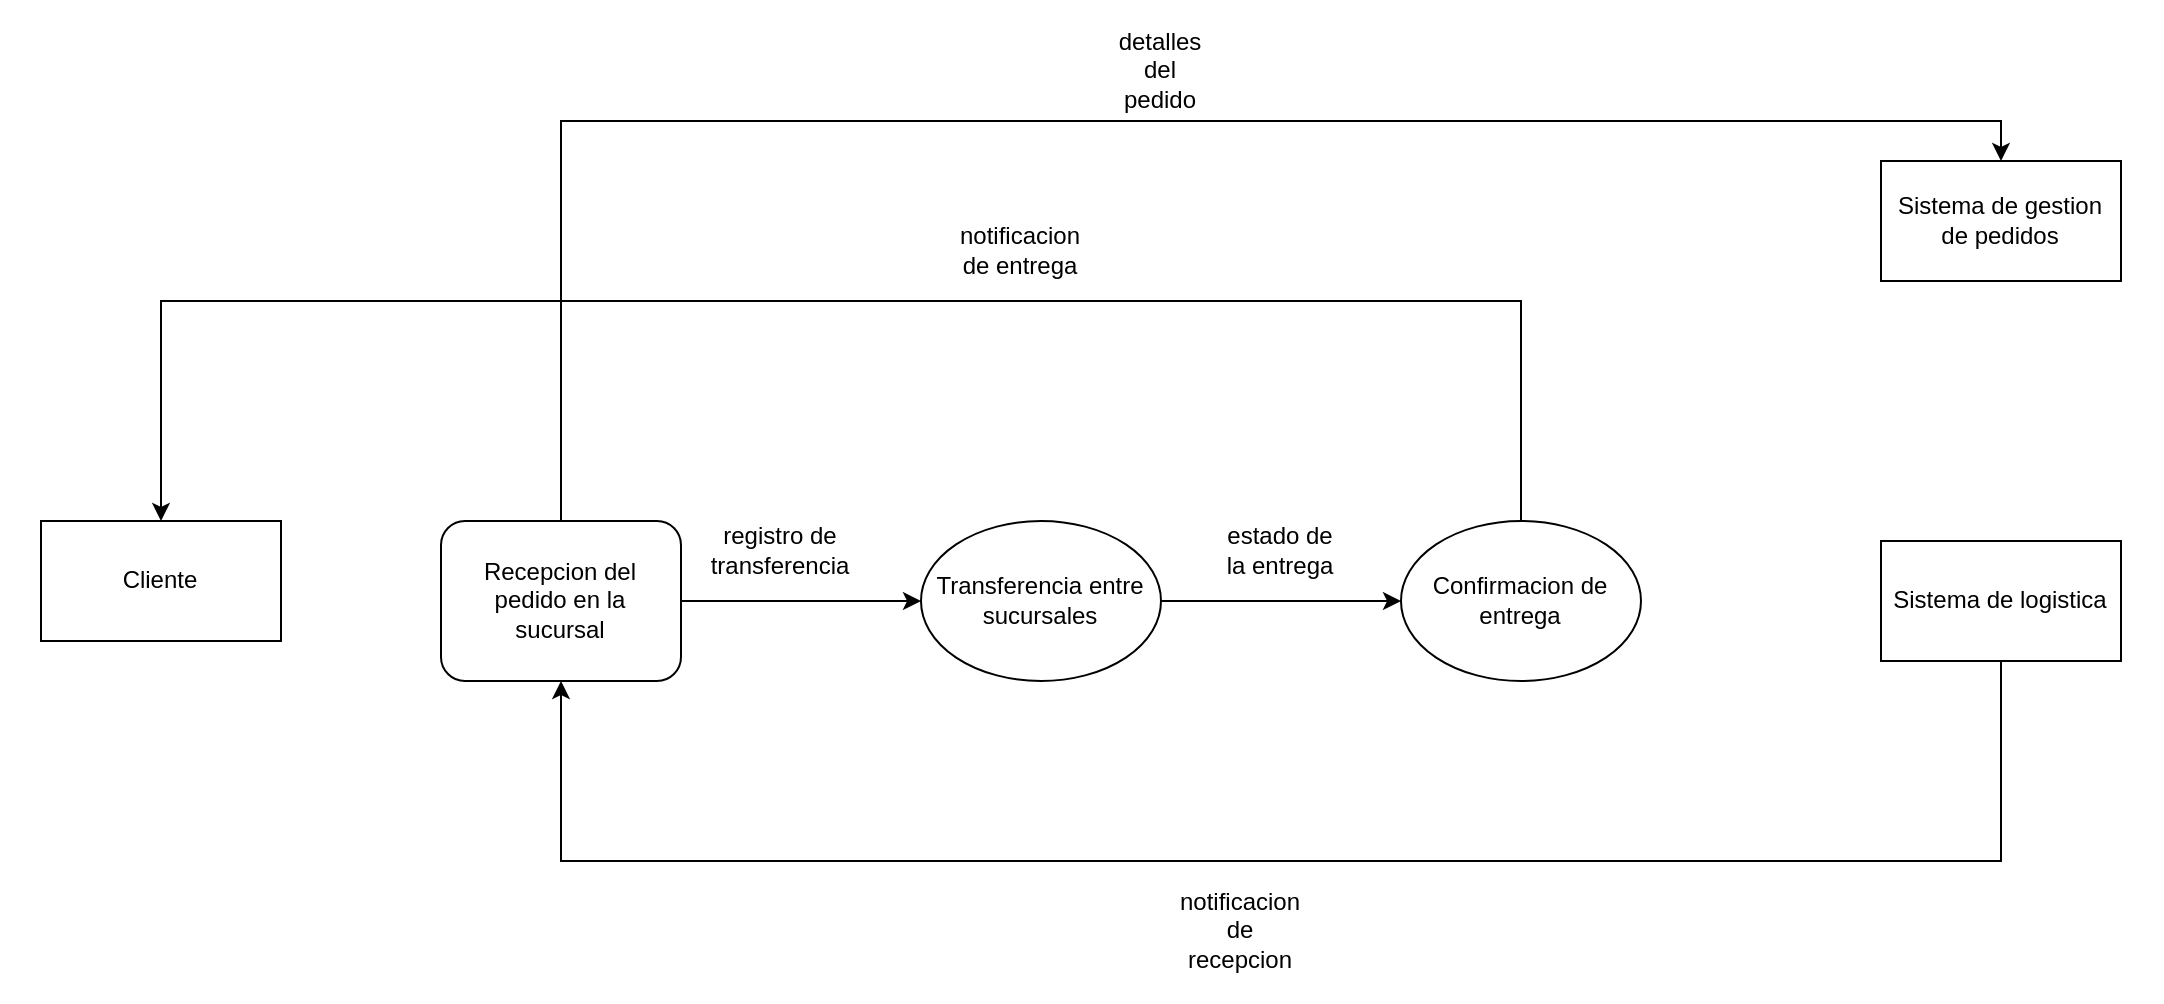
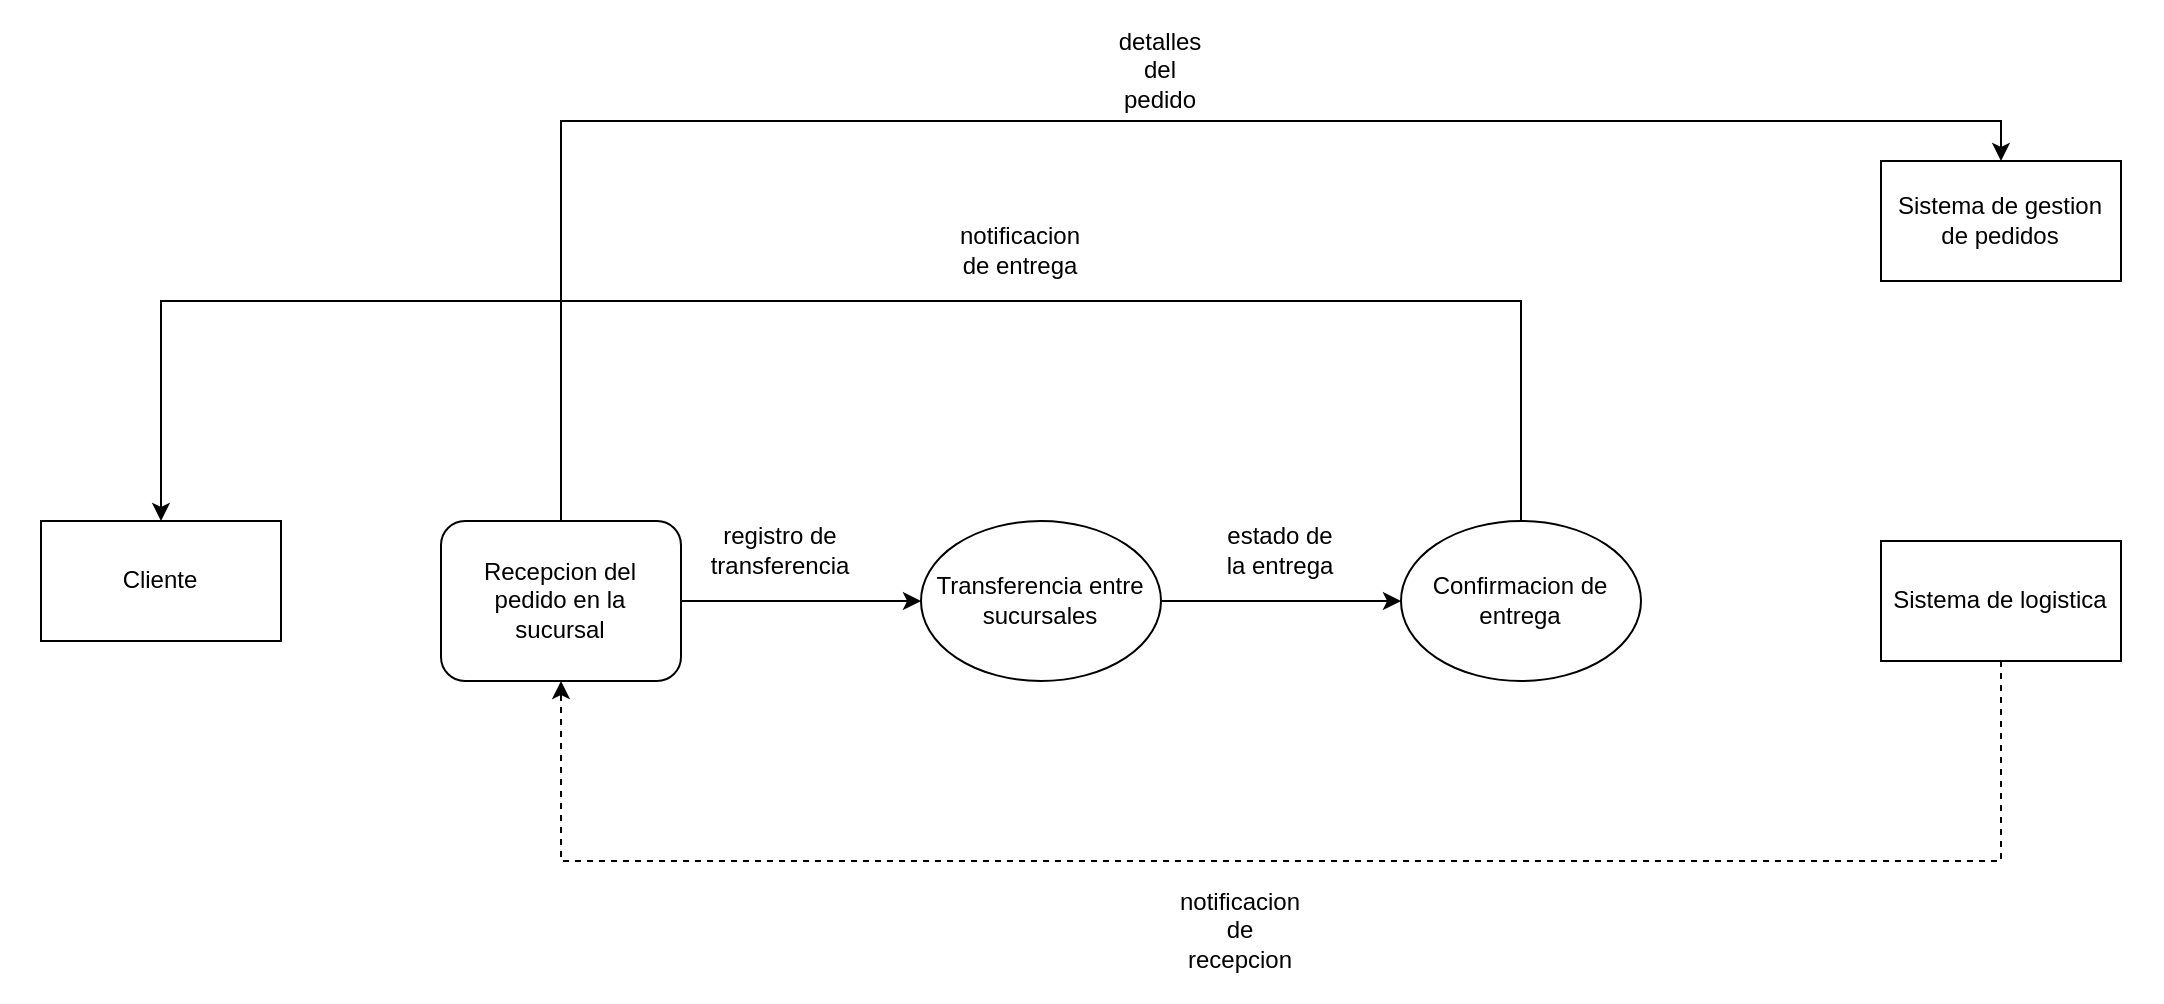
edge "Sistema de logistica" -> "Recepcion del pedido en la sucursal": style solid -> dashed
